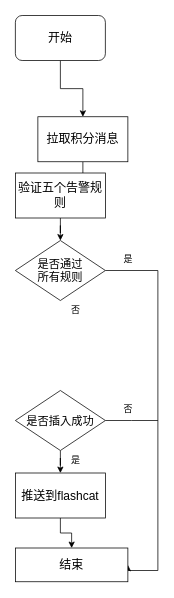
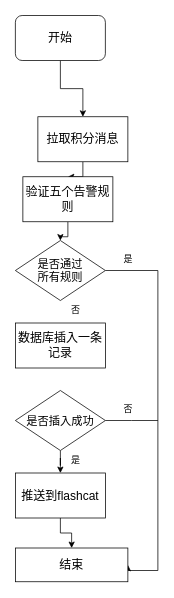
node "验证五个告警规则": moved (60, 195) -> (68, 199)
node "数据库插入一条记录": added
